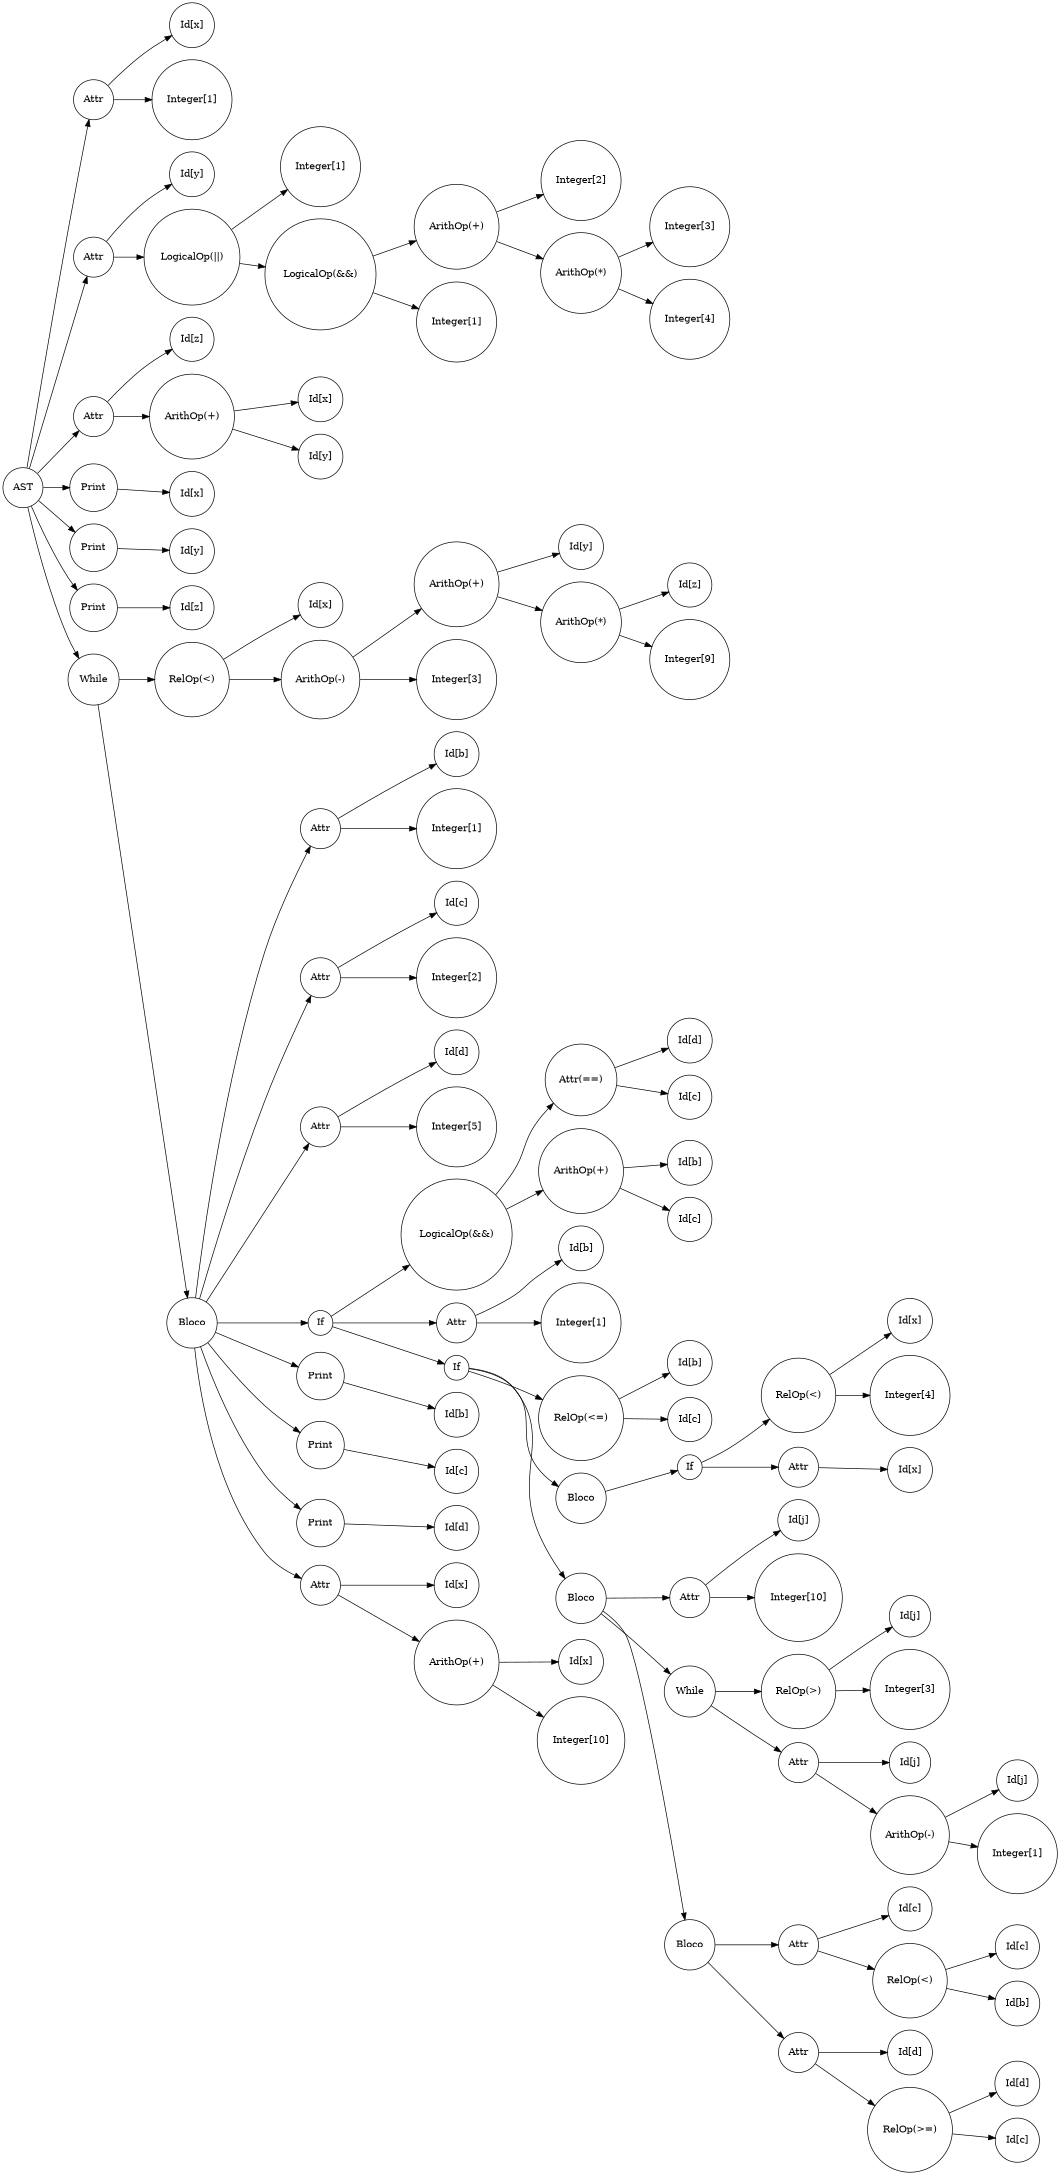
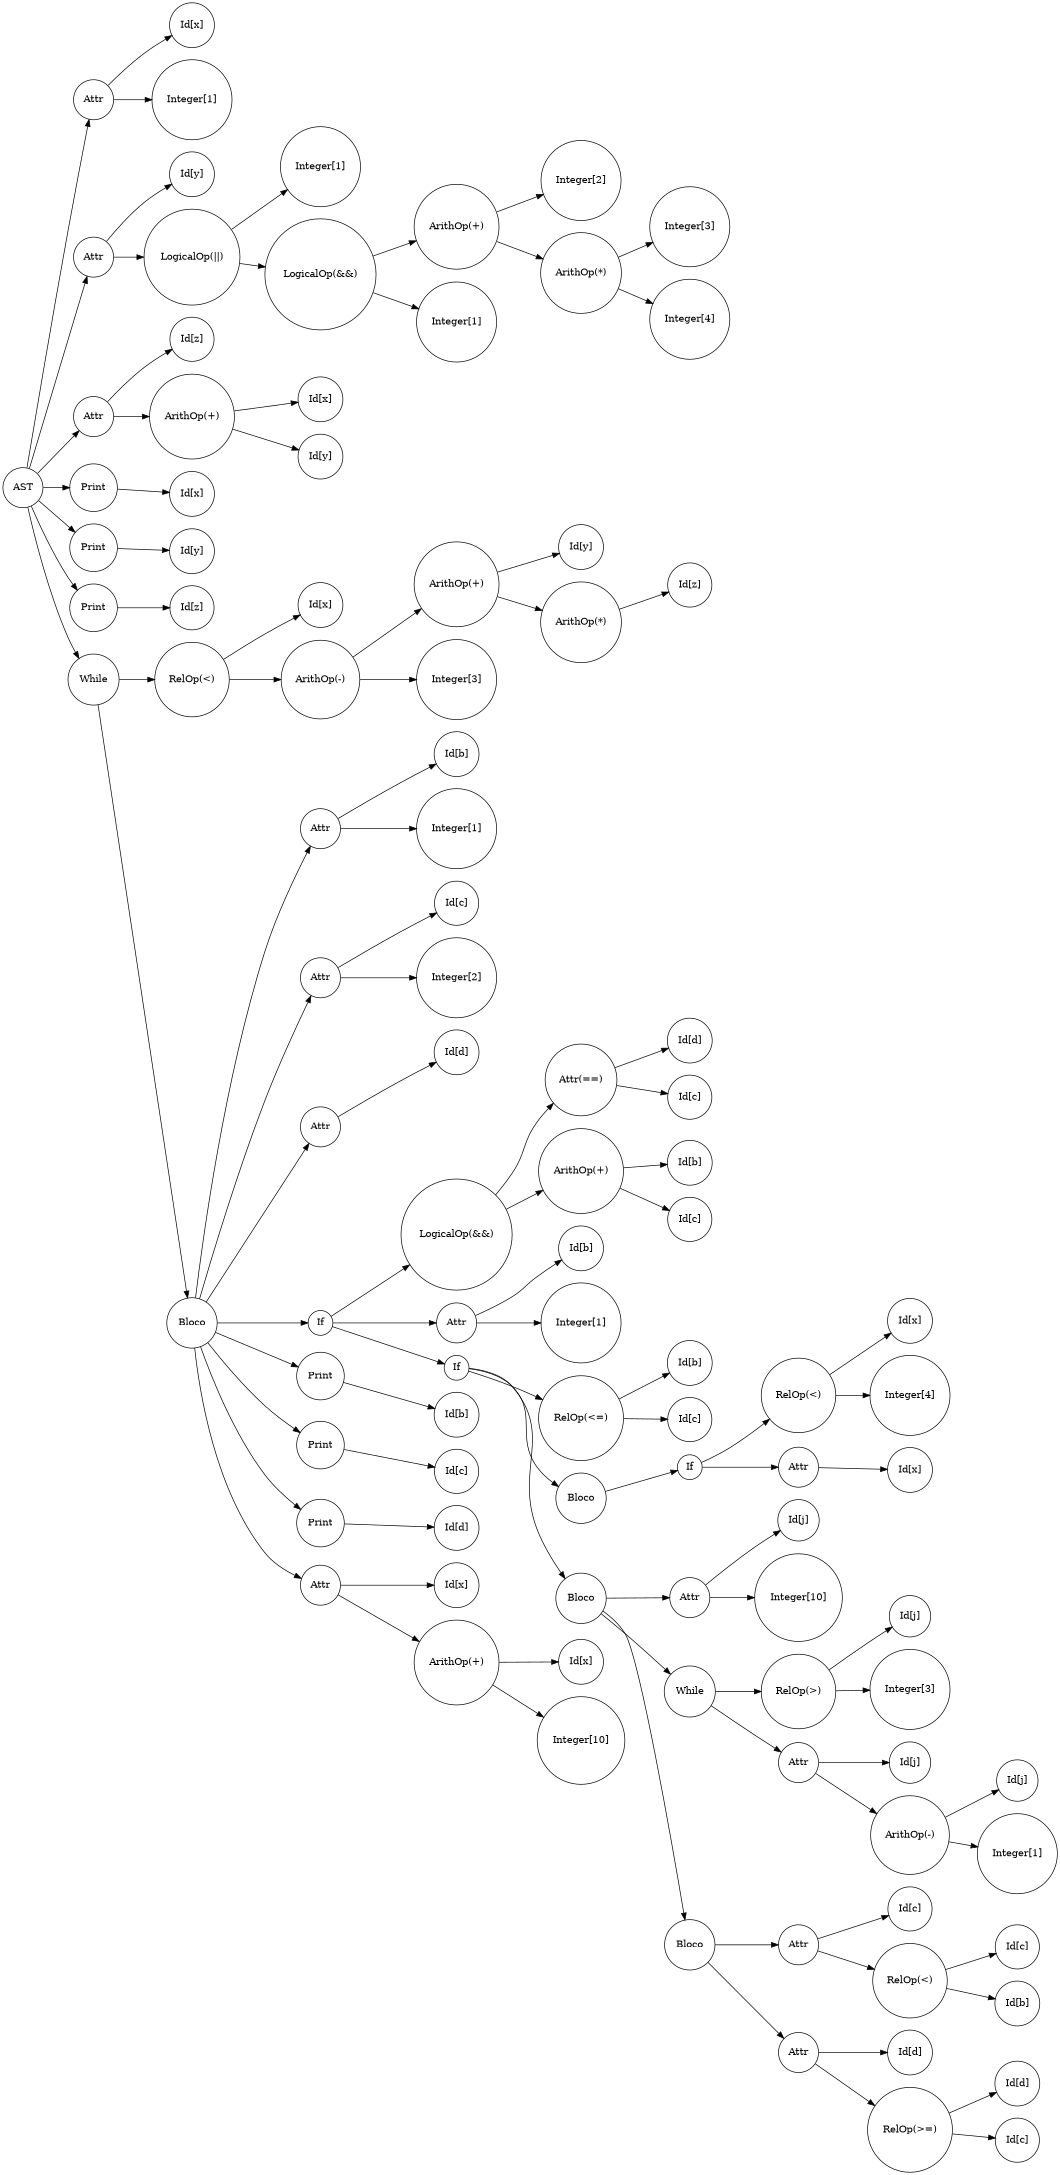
node "Integer[9]": removed
node "Integer[5]": removed
